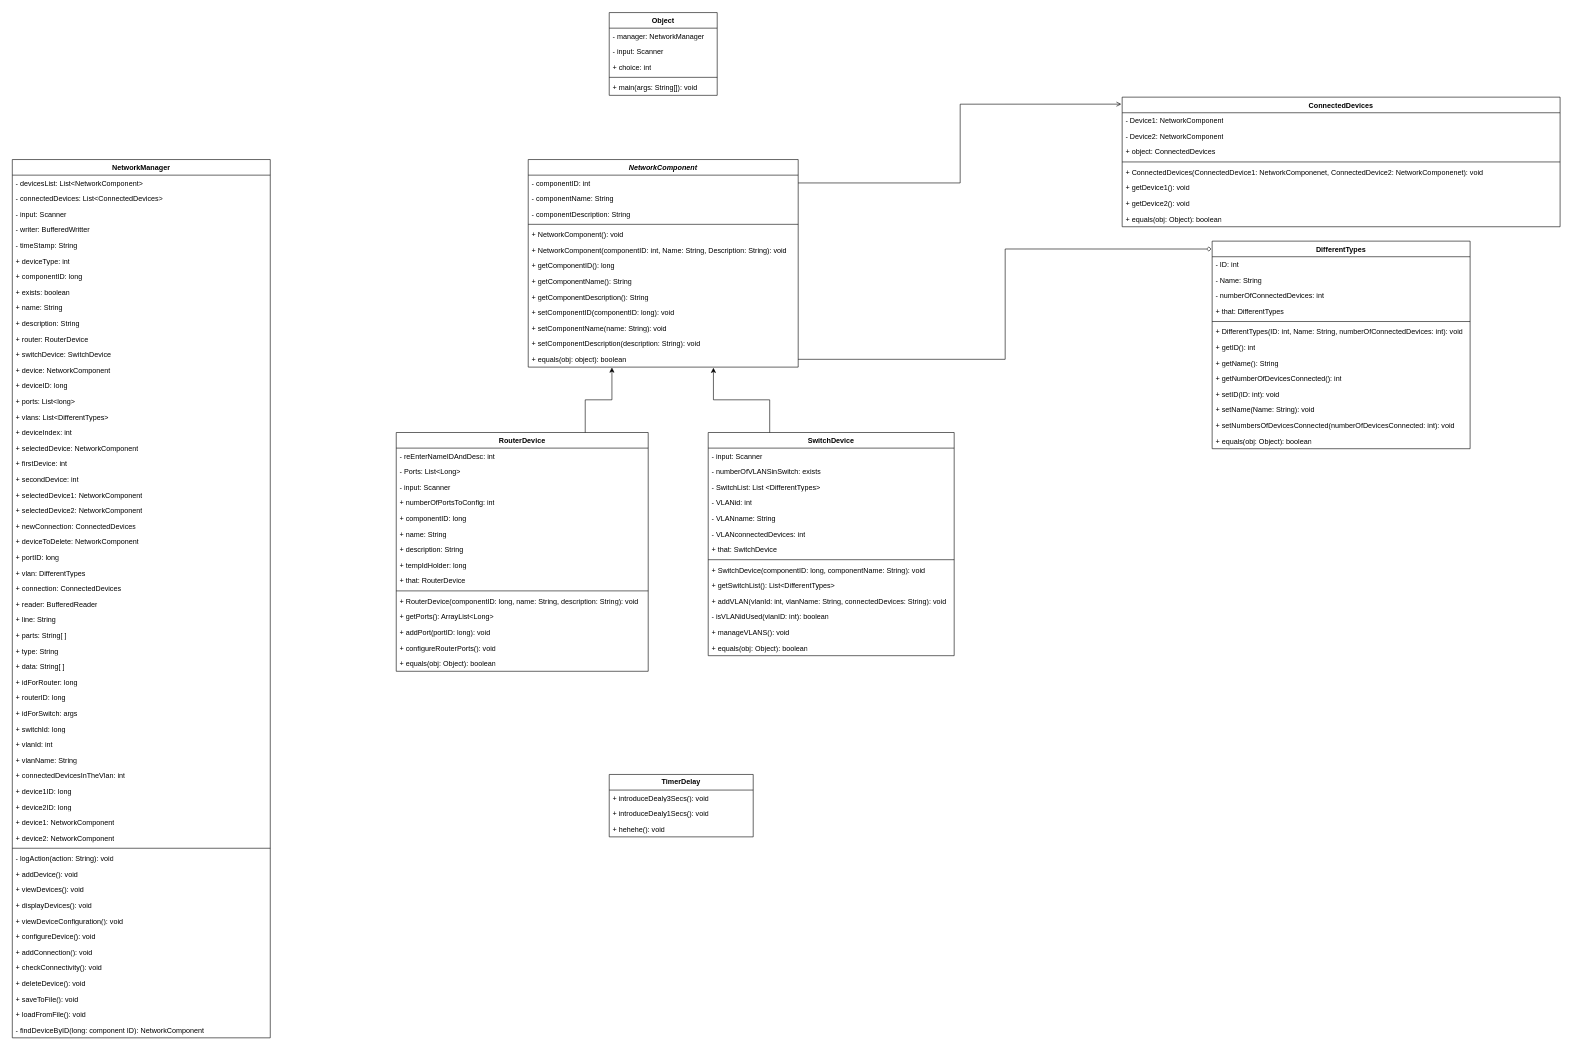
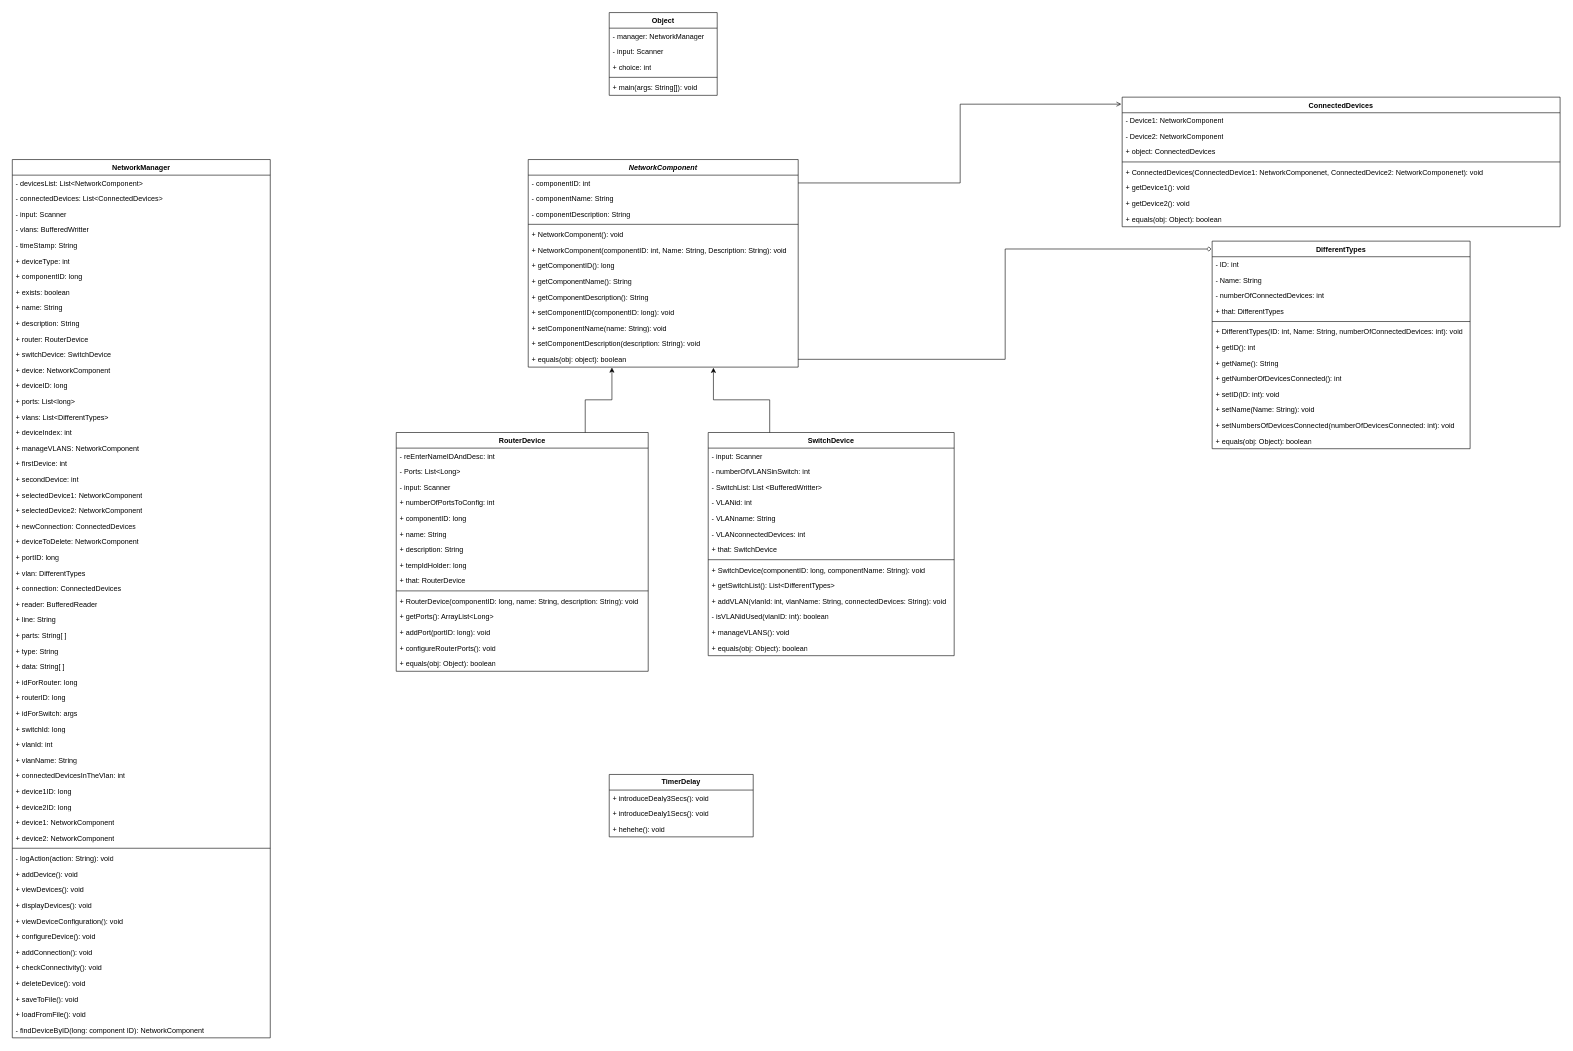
node "- writer: BufferedWritter": label "- writer: BufferedWritter" -> "- vlans: BufferedWritter"
node "+ selectedDevice: NetworkComponent": label "+ selectedDevice: NetworkComponent" -> "+ manageVLANS: NetworkComponent"
node "- numberOfVLANSinSwitch: exists": label "- numberOfVLANSinSwitch: exists" -> "- numberOfVLANSinSwitch: int"
node "- SwitchList: List <DifferentTypes>": label "- SwitchList: List <DifferentTypes>" -> "- SwitchList: List <BufferedWritter>"
